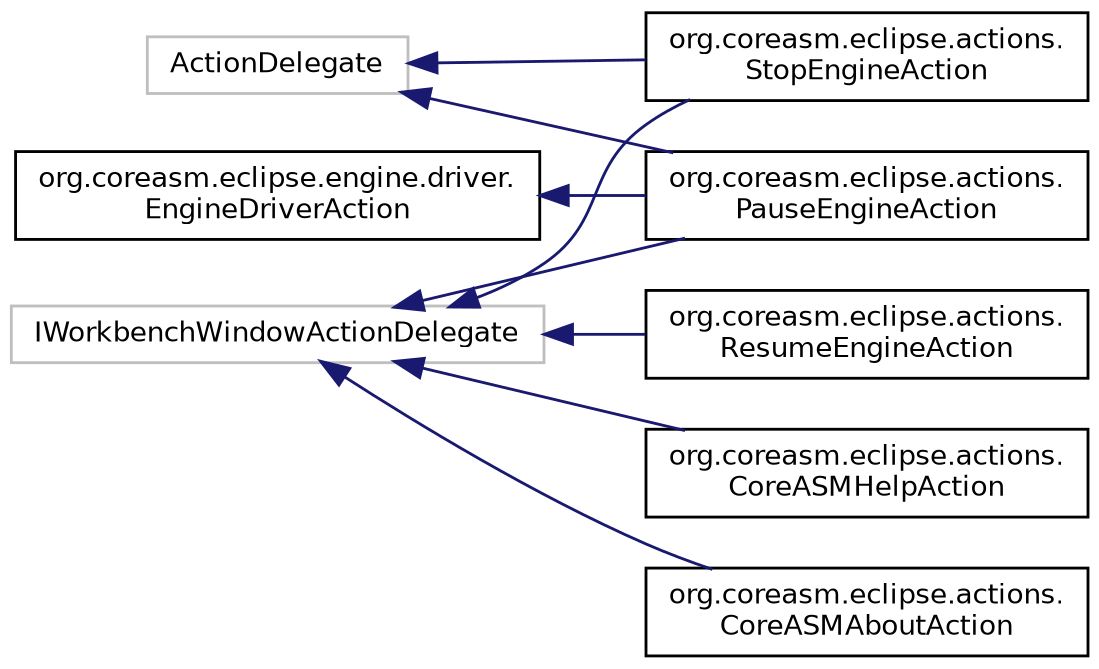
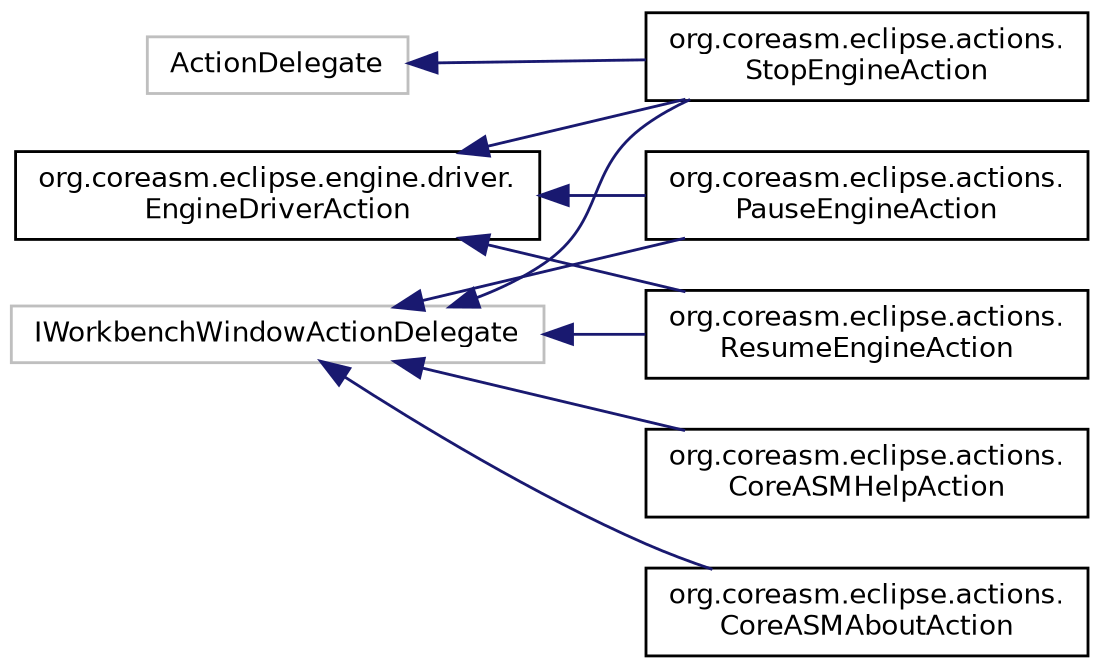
edge "org.coreasm.eclipse.actions. StopEngineAction" -> "org.coreasm.eclipse.engine.driver. EngineDriverAction": added
edge "org.coreasm.eclipse.actions. PauseEngineAction" -> "ActionDelegate": removed
edge "org.coreasm.eclipse.actions. ResumeEngineAction" -> "org.coreasm.eclipse.engine.driver. EngineDriverAction": added
